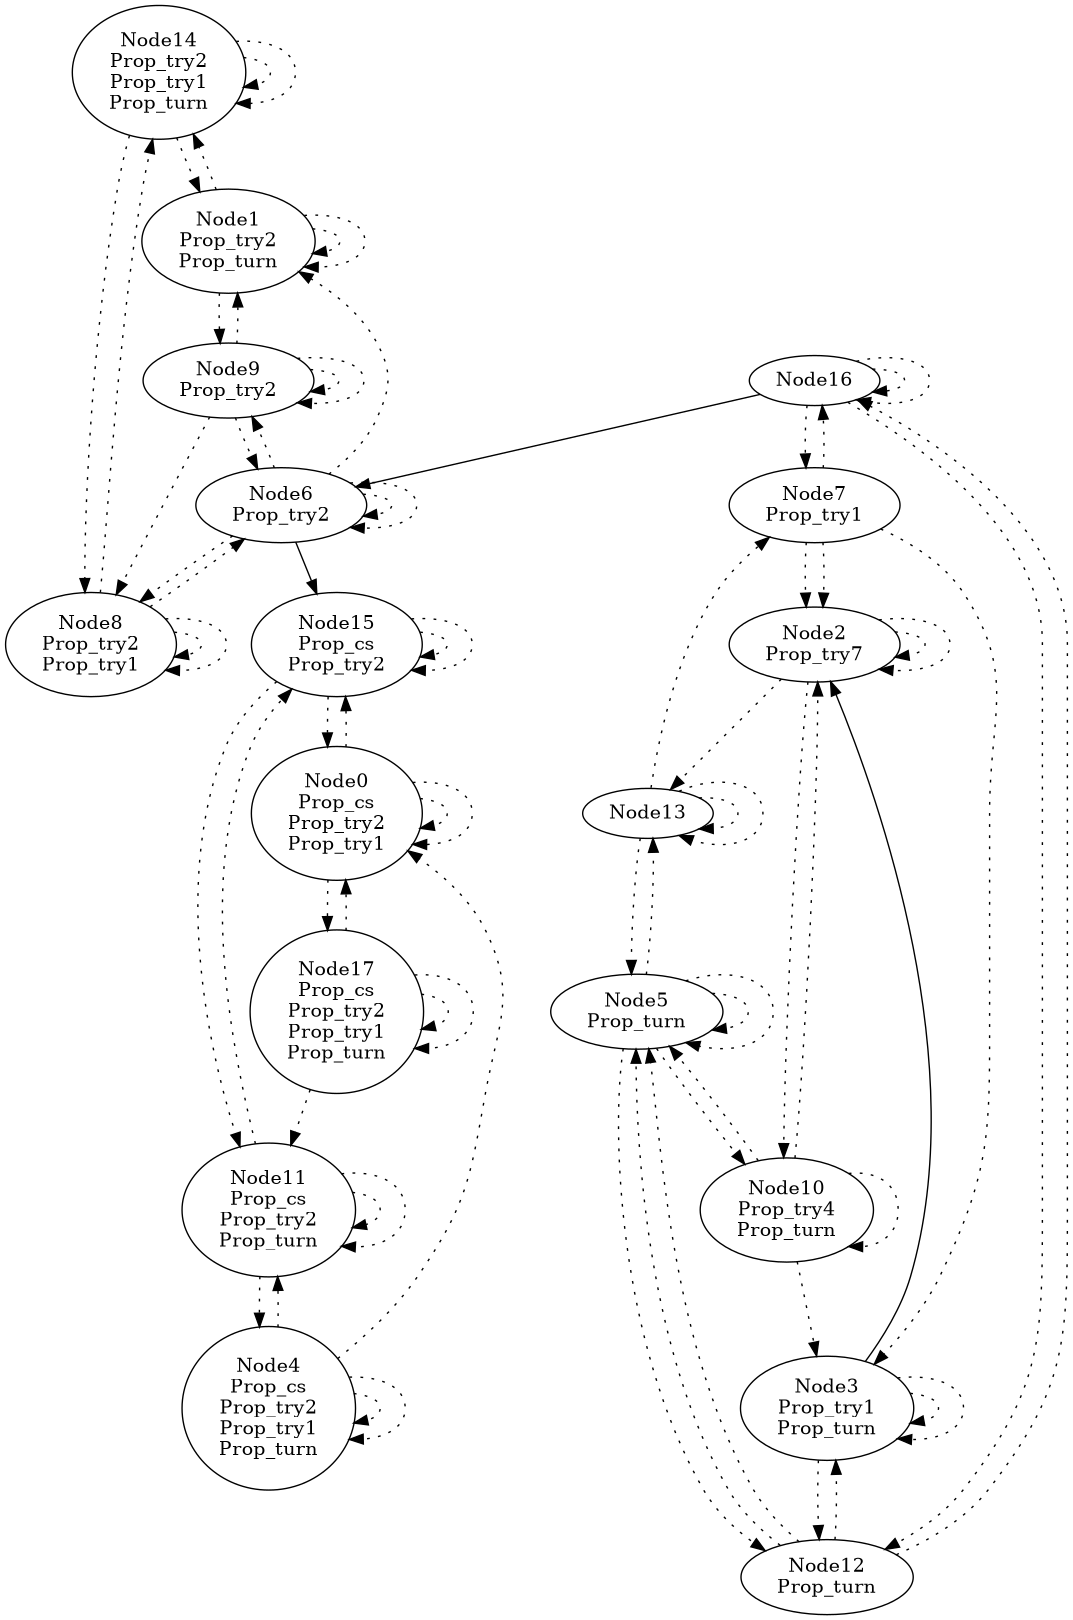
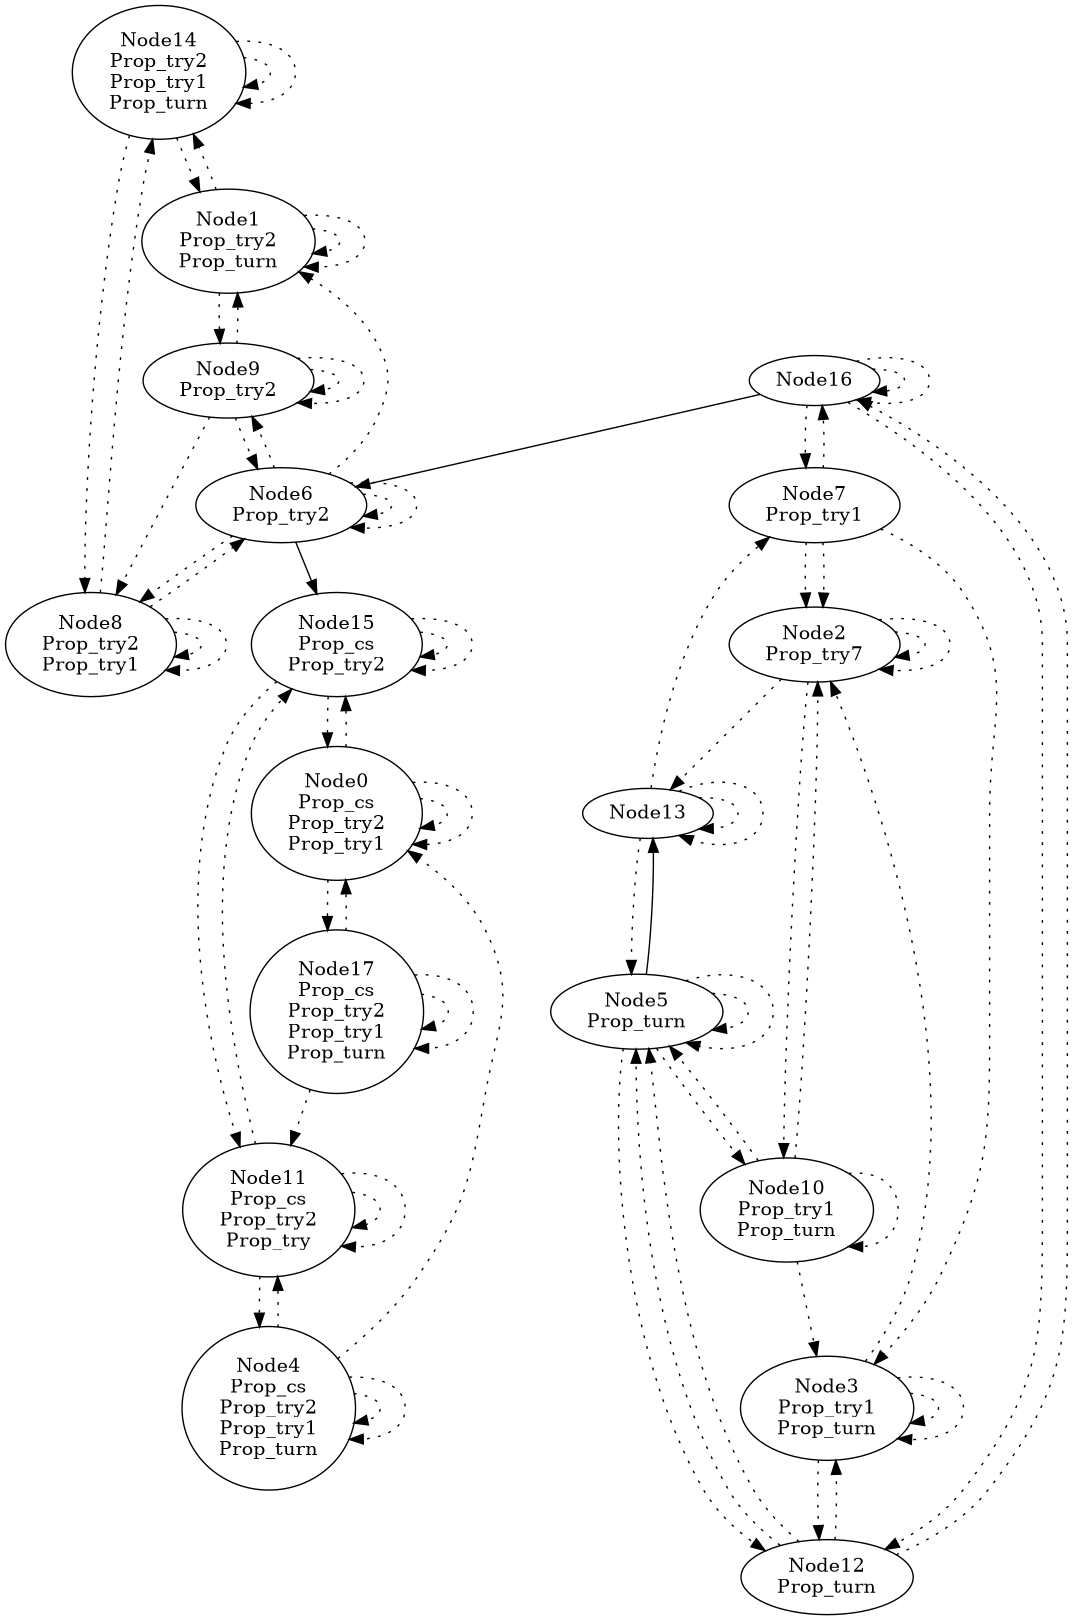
edge "Node5 Prop_turn" -> "Node13": style dotted -> solid
edge "Node3 Prop_try1 Prop_turn" -> "Node2 Prop_try7": style solid -> dotted
node "Node11 Prop_cs Prop_try2 Prop_turn": label "Node11 Prop_cs Prop_try2 Prop_turn" -> "Node11 Prop_cs Prop_try2 Prop_try"
node "Node10 Prop_try4 Prop_turn": label "Node10 Prop_try4 Prop_turn" -> "Node10 Prop_try1 Prop_turn"
